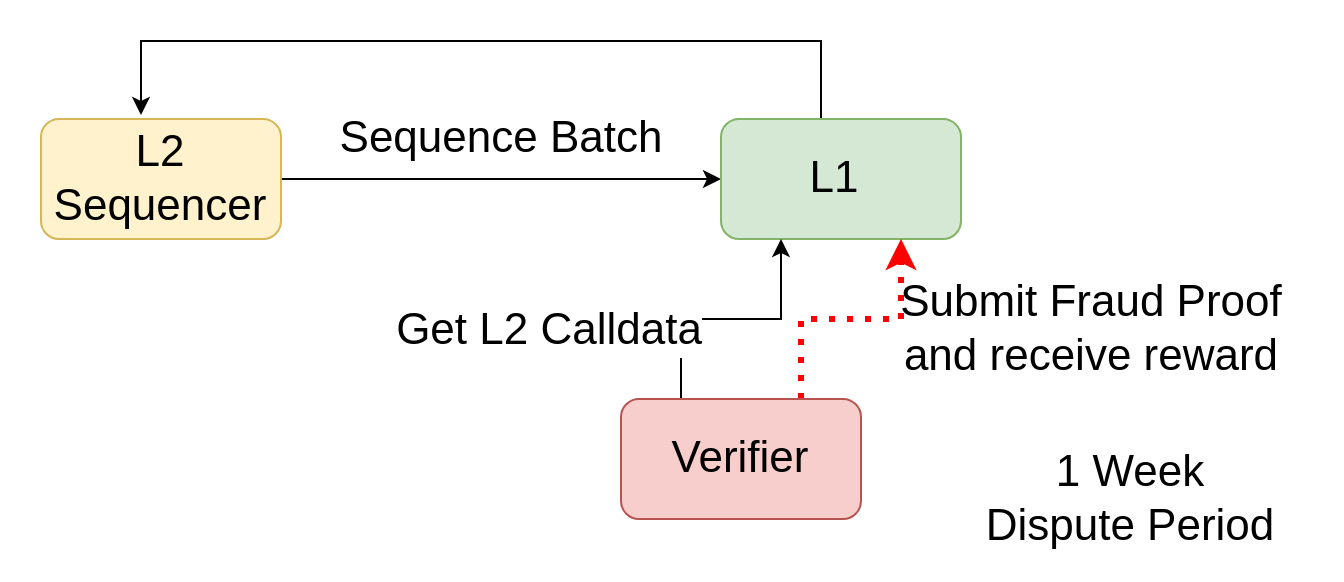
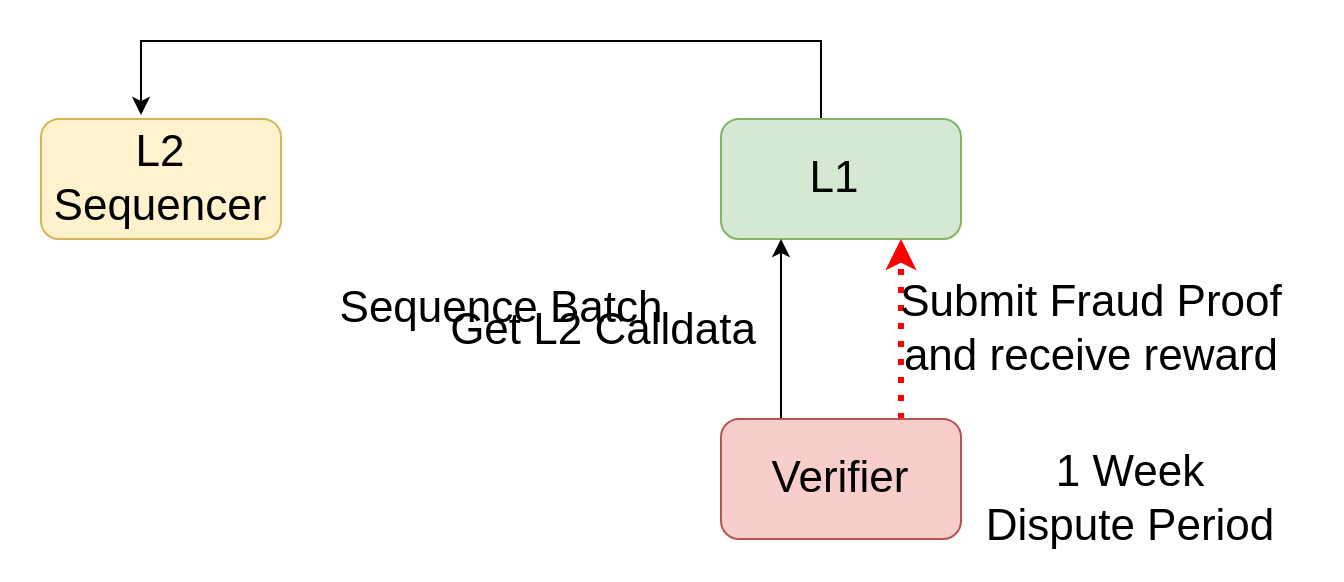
node "Sequence Batch": moved (501, 139) -> (501, 309)
edge "L2 Sequencer" -> "L1": removed
node "Verifier": moved (741, 459) -> (841, 479)
